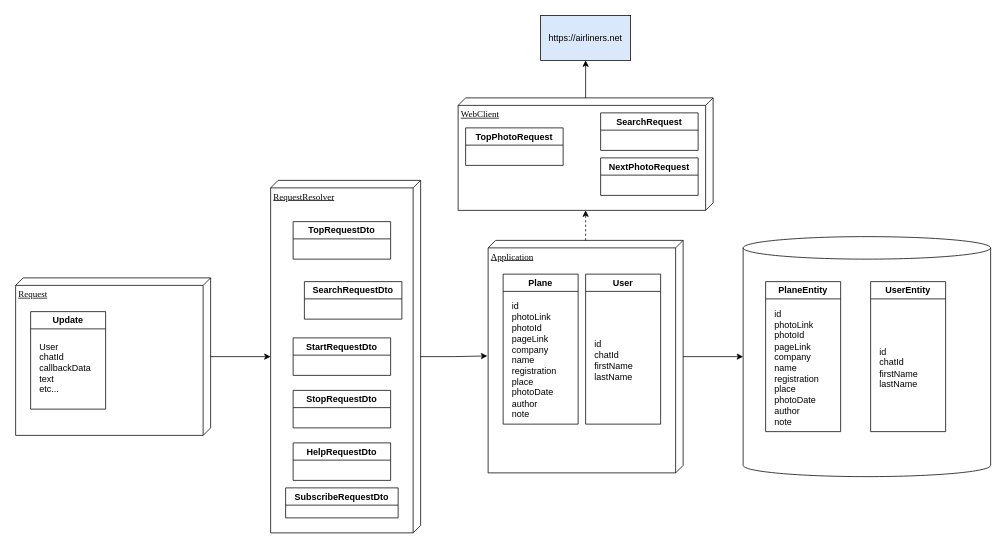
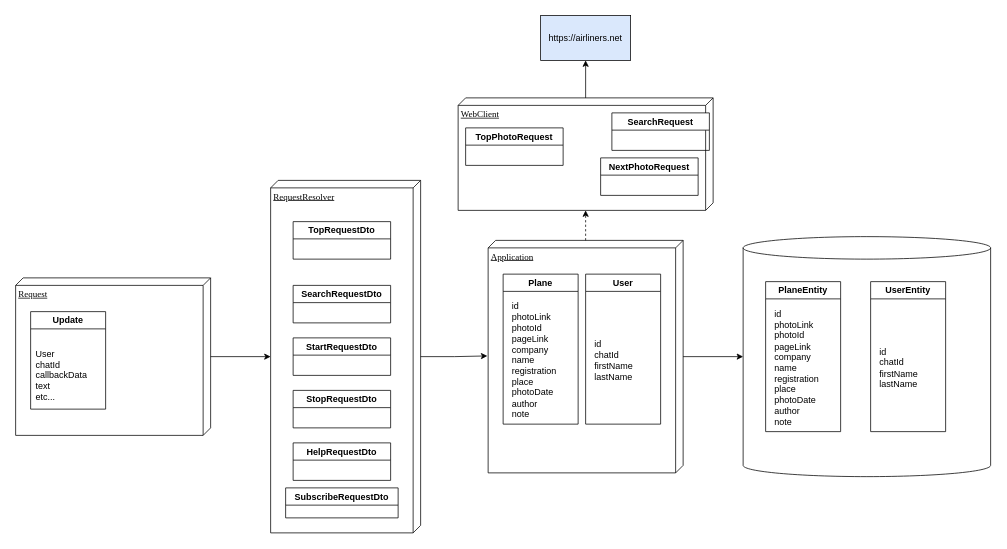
node "SearchRequest": moved (649, 132) -> (660, 132)
node "SearchRequestDto": moved (353, 300) -> (342, 304)
node "User chatId callbackData text etc...": moved (68, 368) -> (64, 375)
